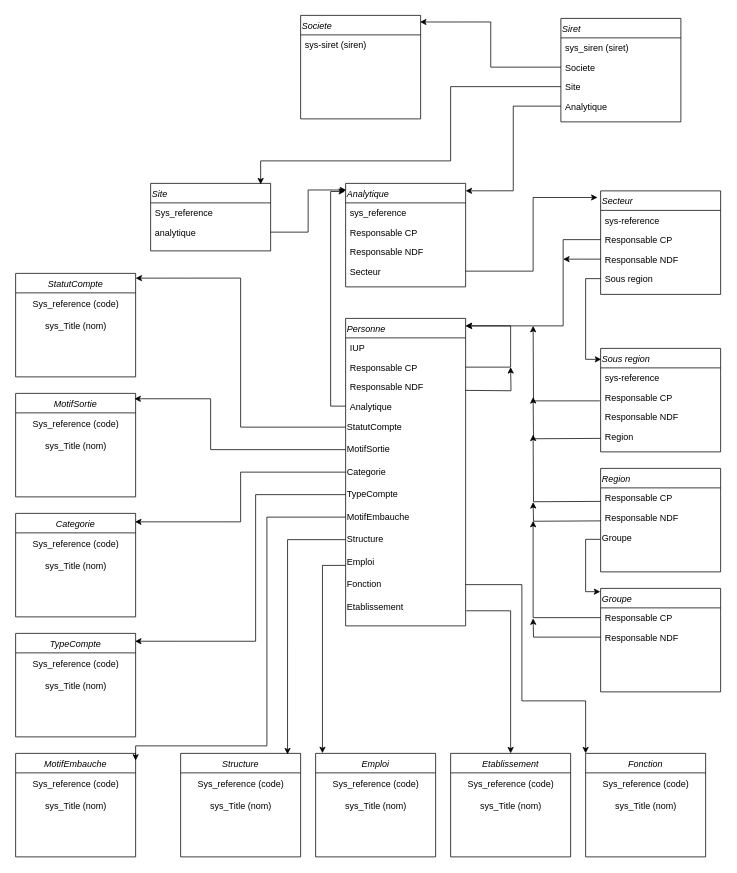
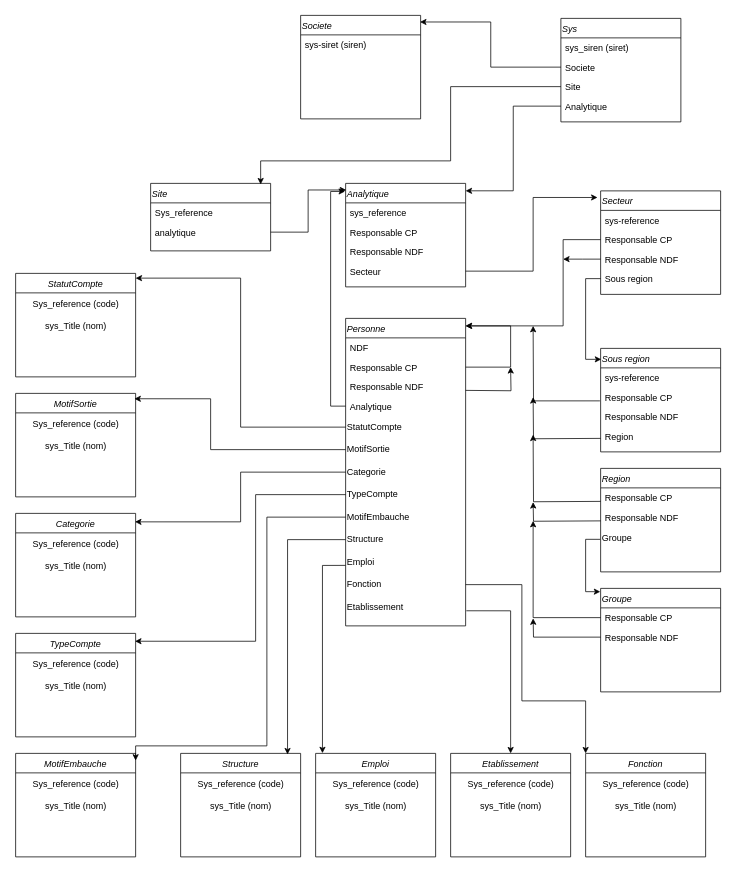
node "Siret": label "Siret" -> "Sys"
node "IUP": label "IUP" -> "NDF"
